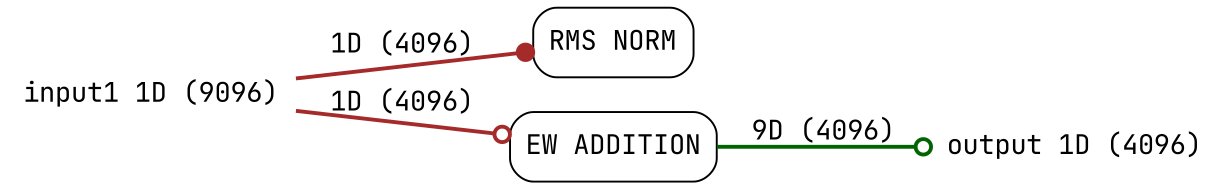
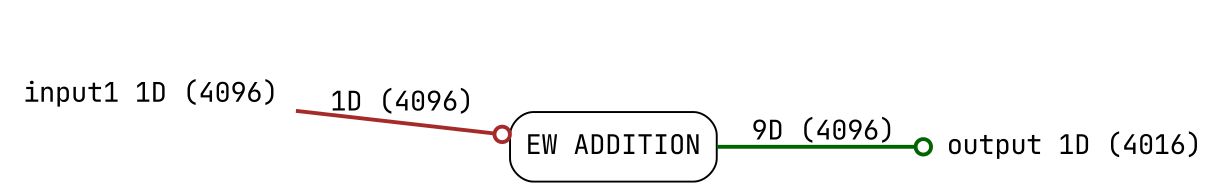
node "RMS NORM": removed
node "input1 1D (9096)": label "input1 1D (9096)" -> "input1 1D (4096)"
node "output 1D (4096)": label "output 1D (4096)" -> "output 1D (4016)"
